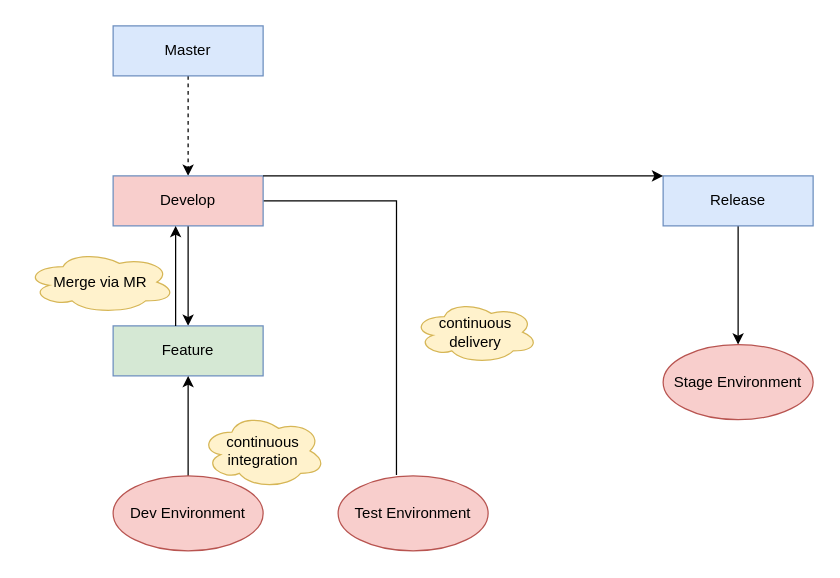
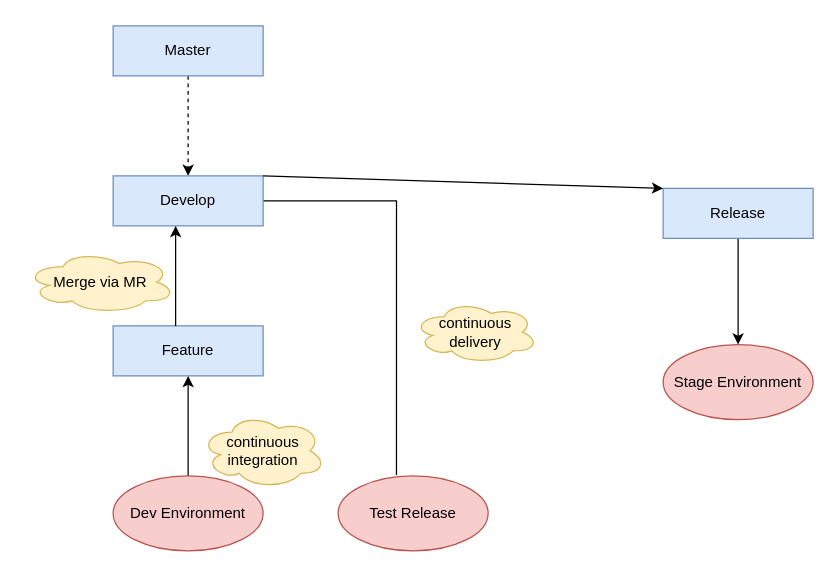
node "Develop": fillcolor #f8cecc -> #dae8fc
node "Release": moved (738, 201) -> (738, 213)
edge "Develop" -> "Feature": removed
node "Feature": fillcolor #d5e8d4 -> #dae8fc
node "Test Environment": label "Test Environment" -> "Test Release"
